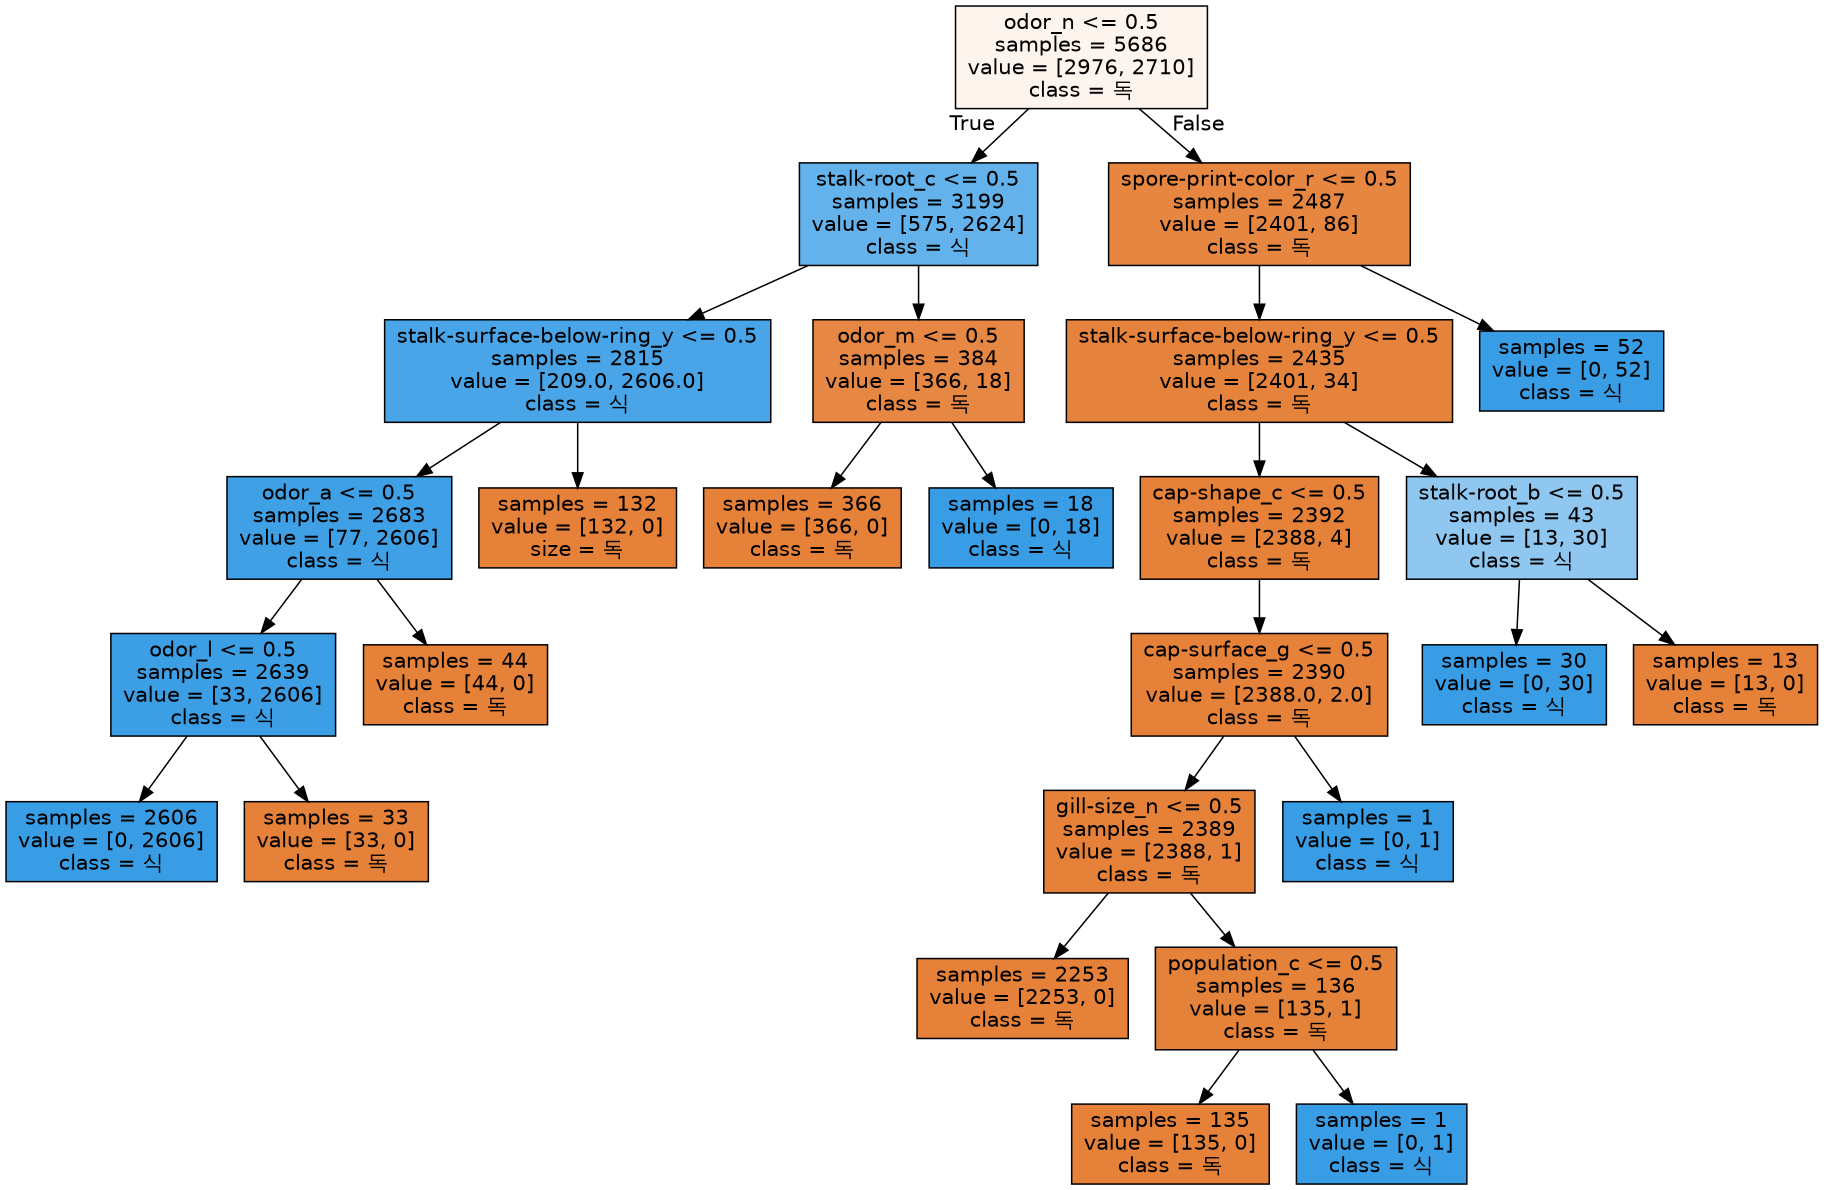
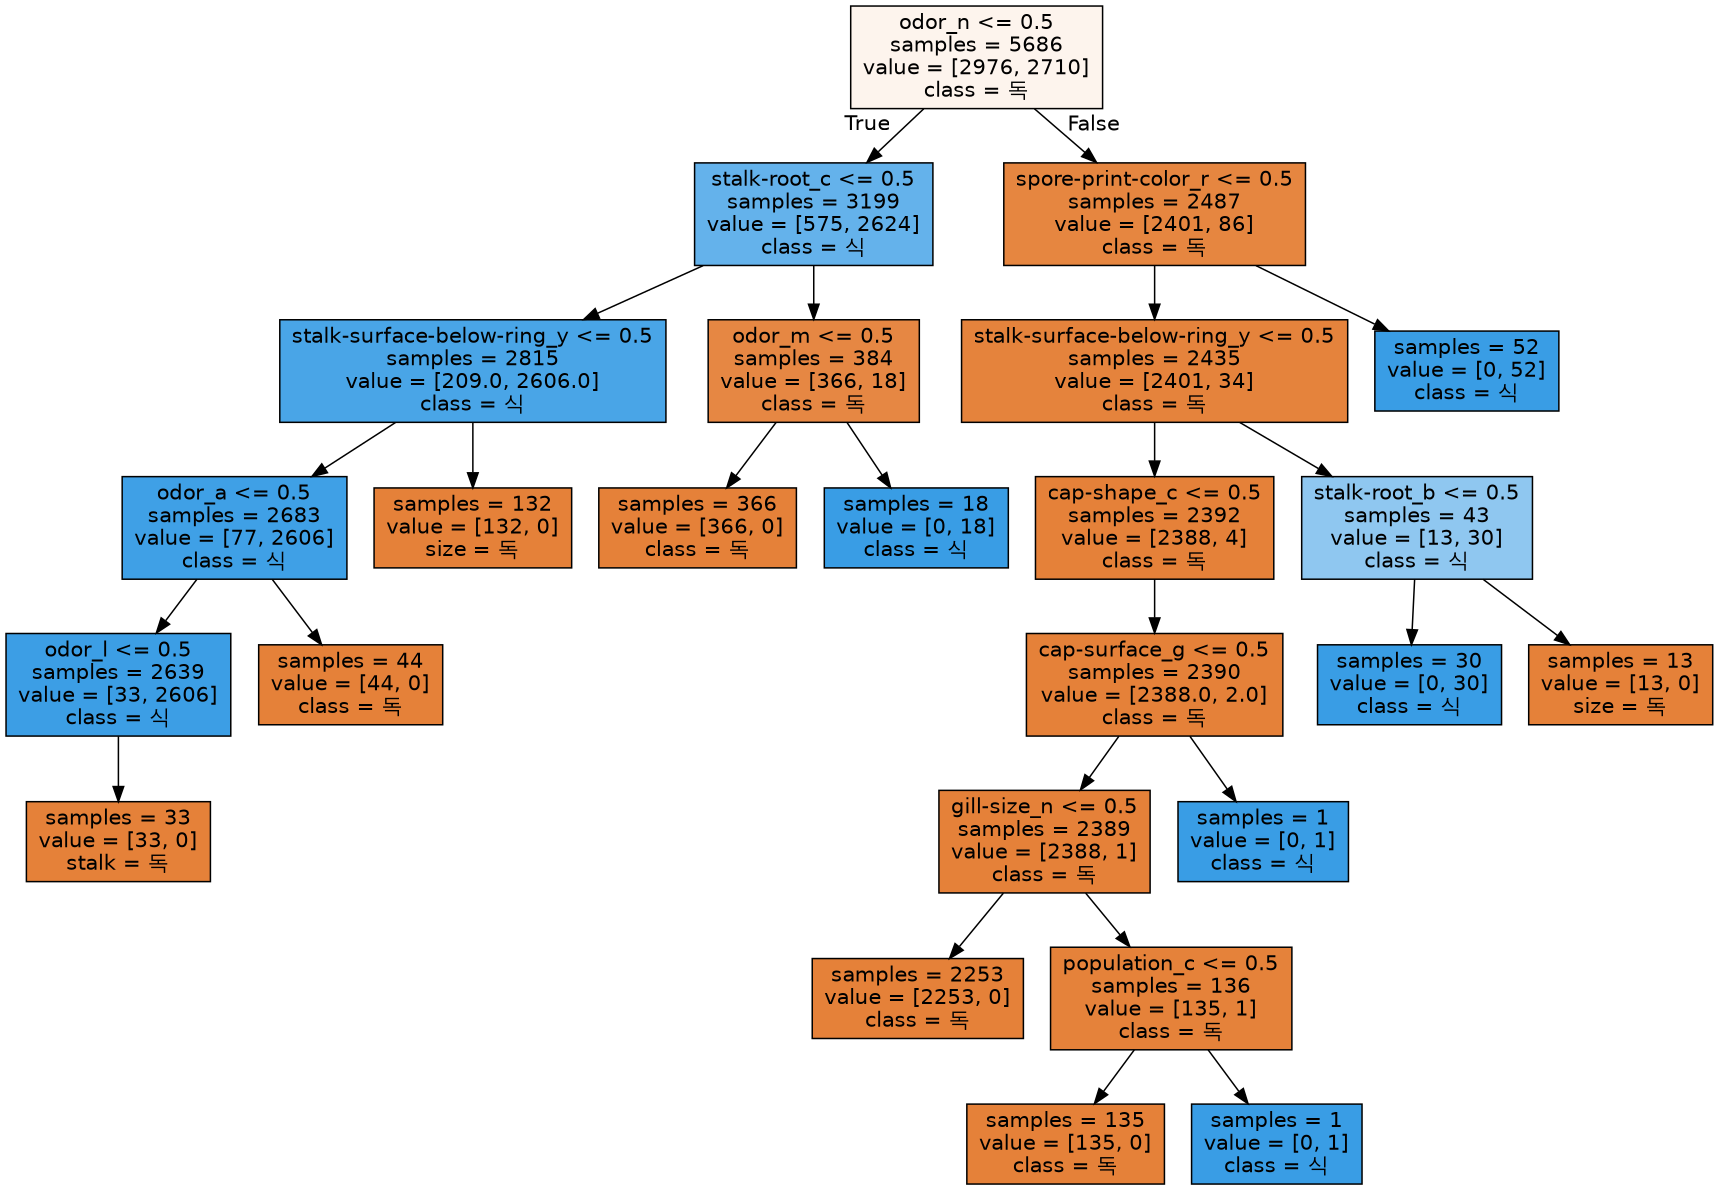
node "samples = 13 value = [13, 0] class = 독": label "samples = 13 value = [13, 0] class = 독" -> "samples = 13 value = [13, 0] size = 독"
node "samples = 2606 value = [0, 2606] class = 식": removed
node "samples = 33 value = [33, 0] class = 독": label "samples = 33 value = [33, 0] class = 독" -> "samples = 33 value = [33, 0] stalk = 독"
